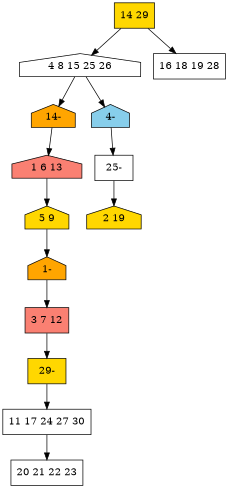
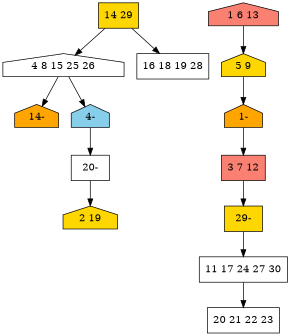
edge "14-" -> "1 6 13": removed
node "25-": label "25-" -> "20-"
